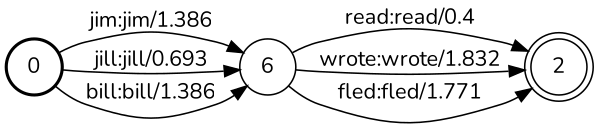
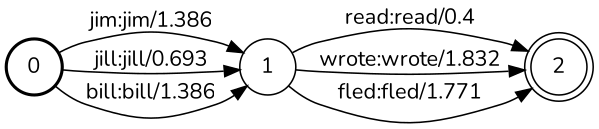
node "6": label "6" -> "1"
